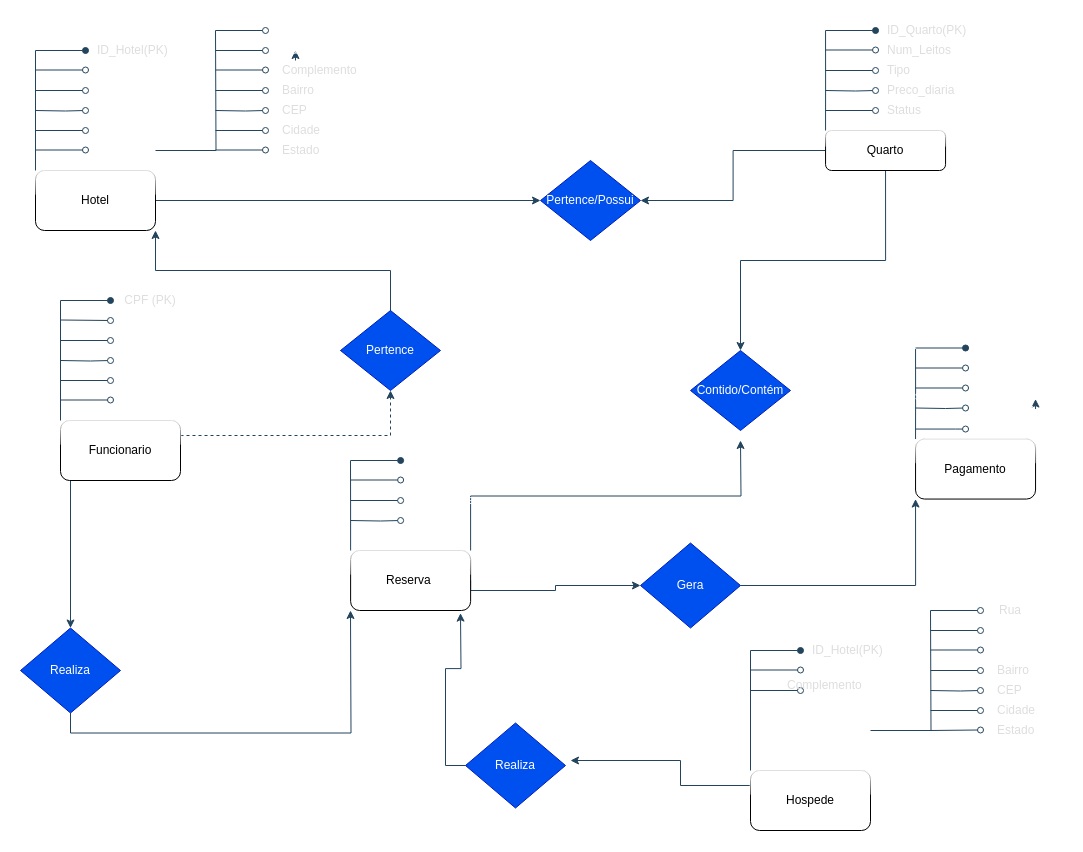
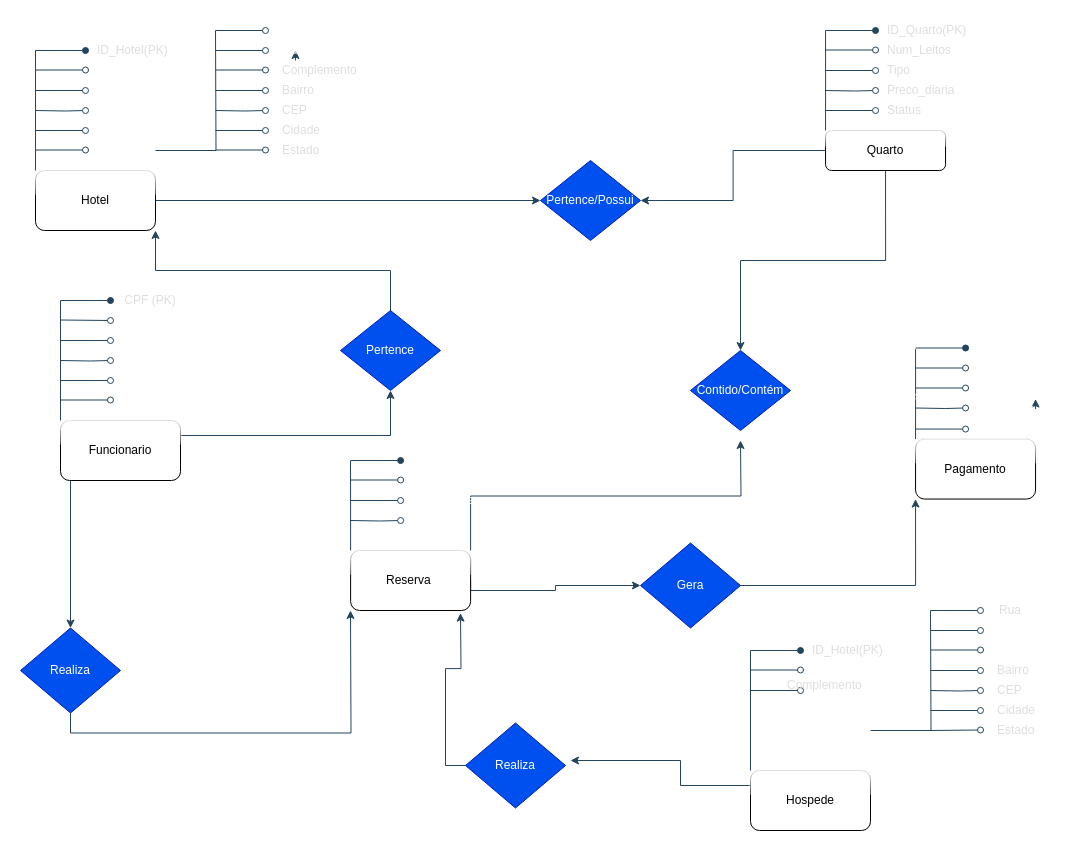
edge "Funcionario" -> "Pertence": style dashed -> solid
